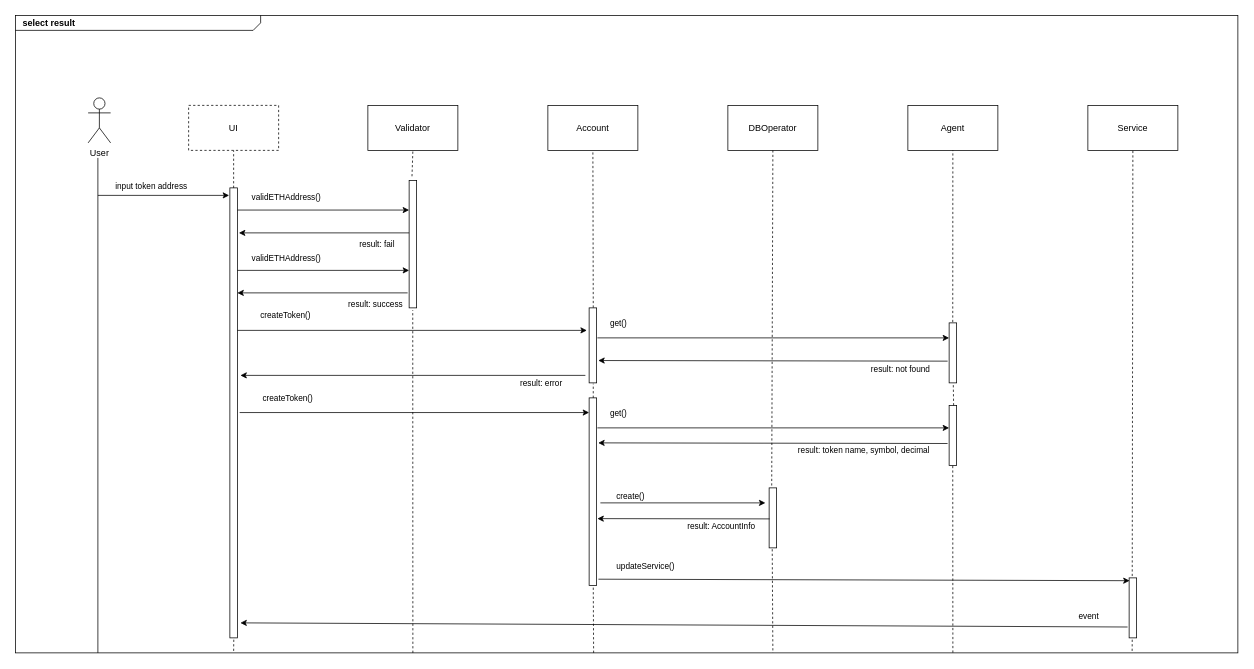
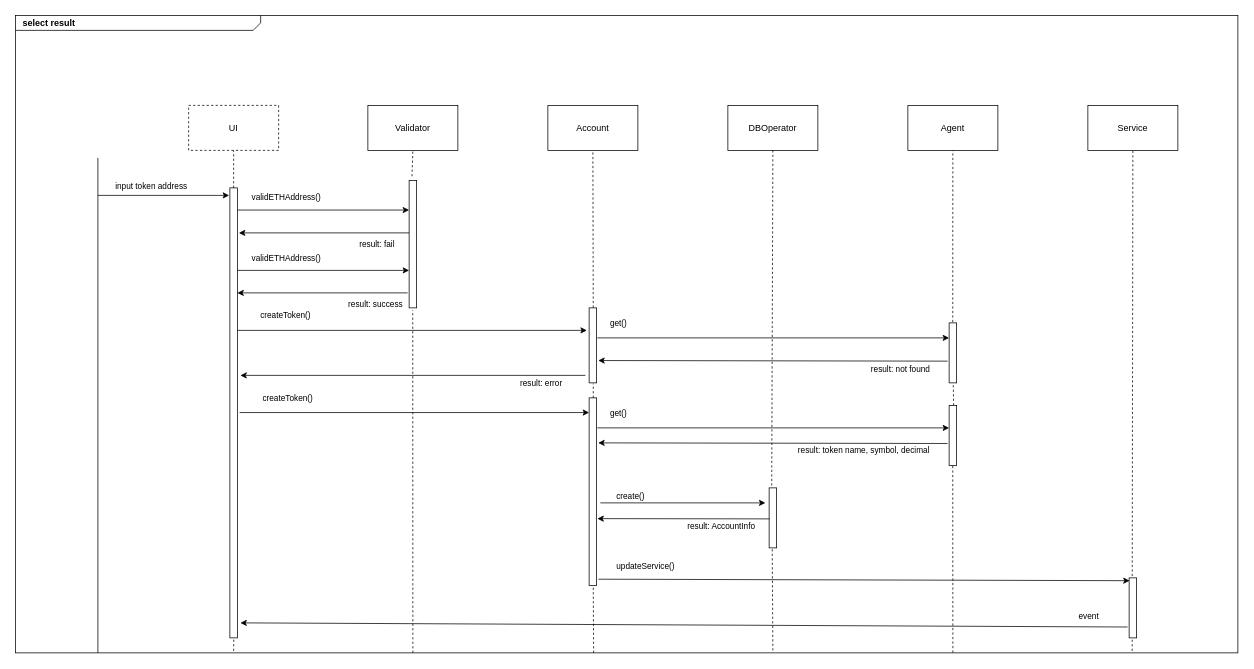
node "User": removed
